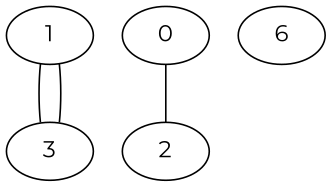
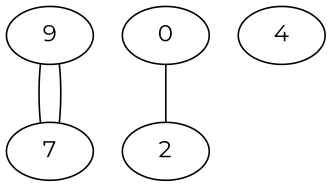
node "1": label "1" -> "9"
node "6": label "6" -> "4"
node "3": label "3" -> "7"
